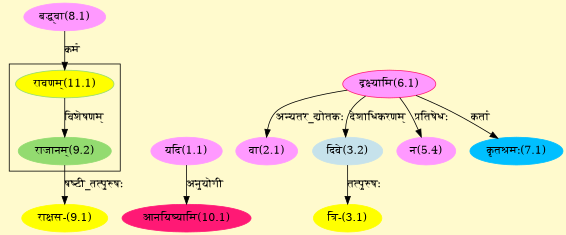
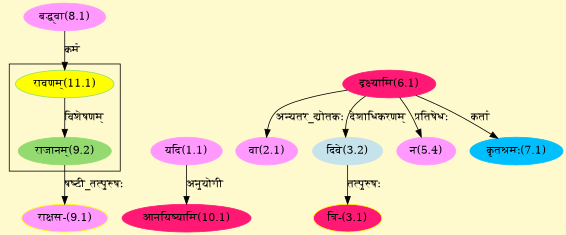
node "द्रक्ष्यामि(6.1)": fillcolor #ff99ff -> #ff1975
node "राक्षस-(9.1)": fillcolor #ffff00 -> #ff99ff
node "त्रि-(3.1)": fillcolor #ffff00 -> #ff1975
